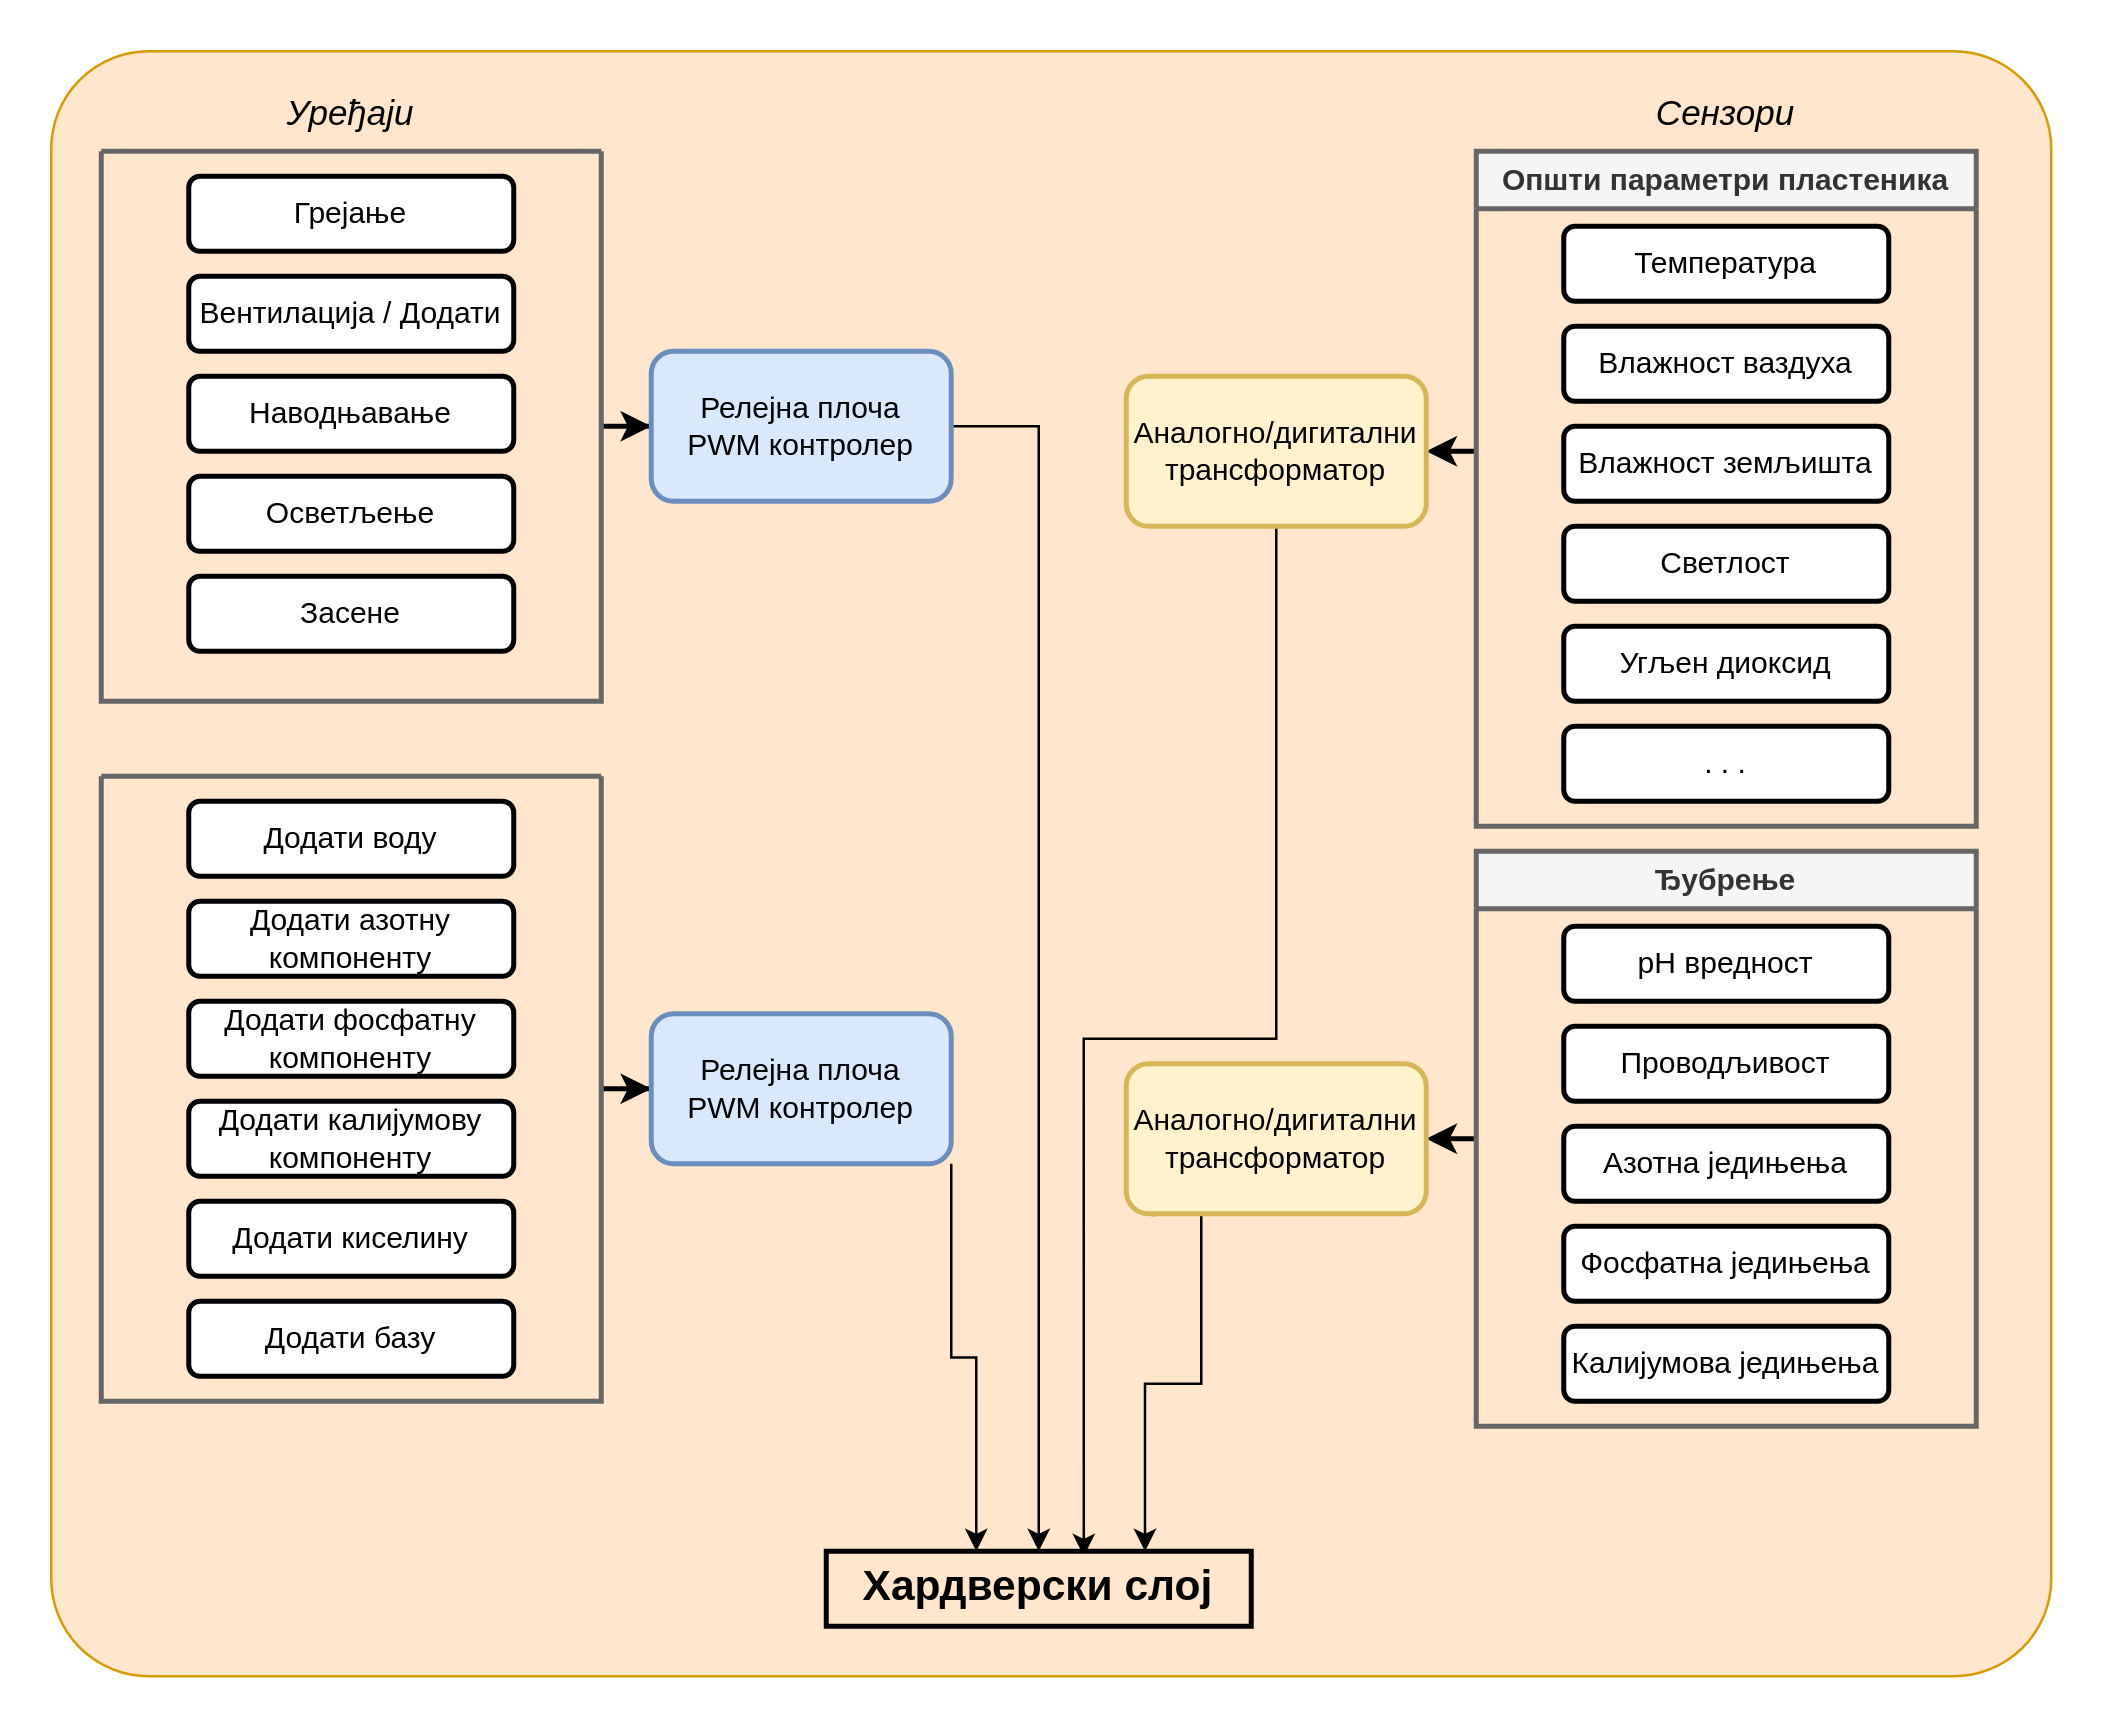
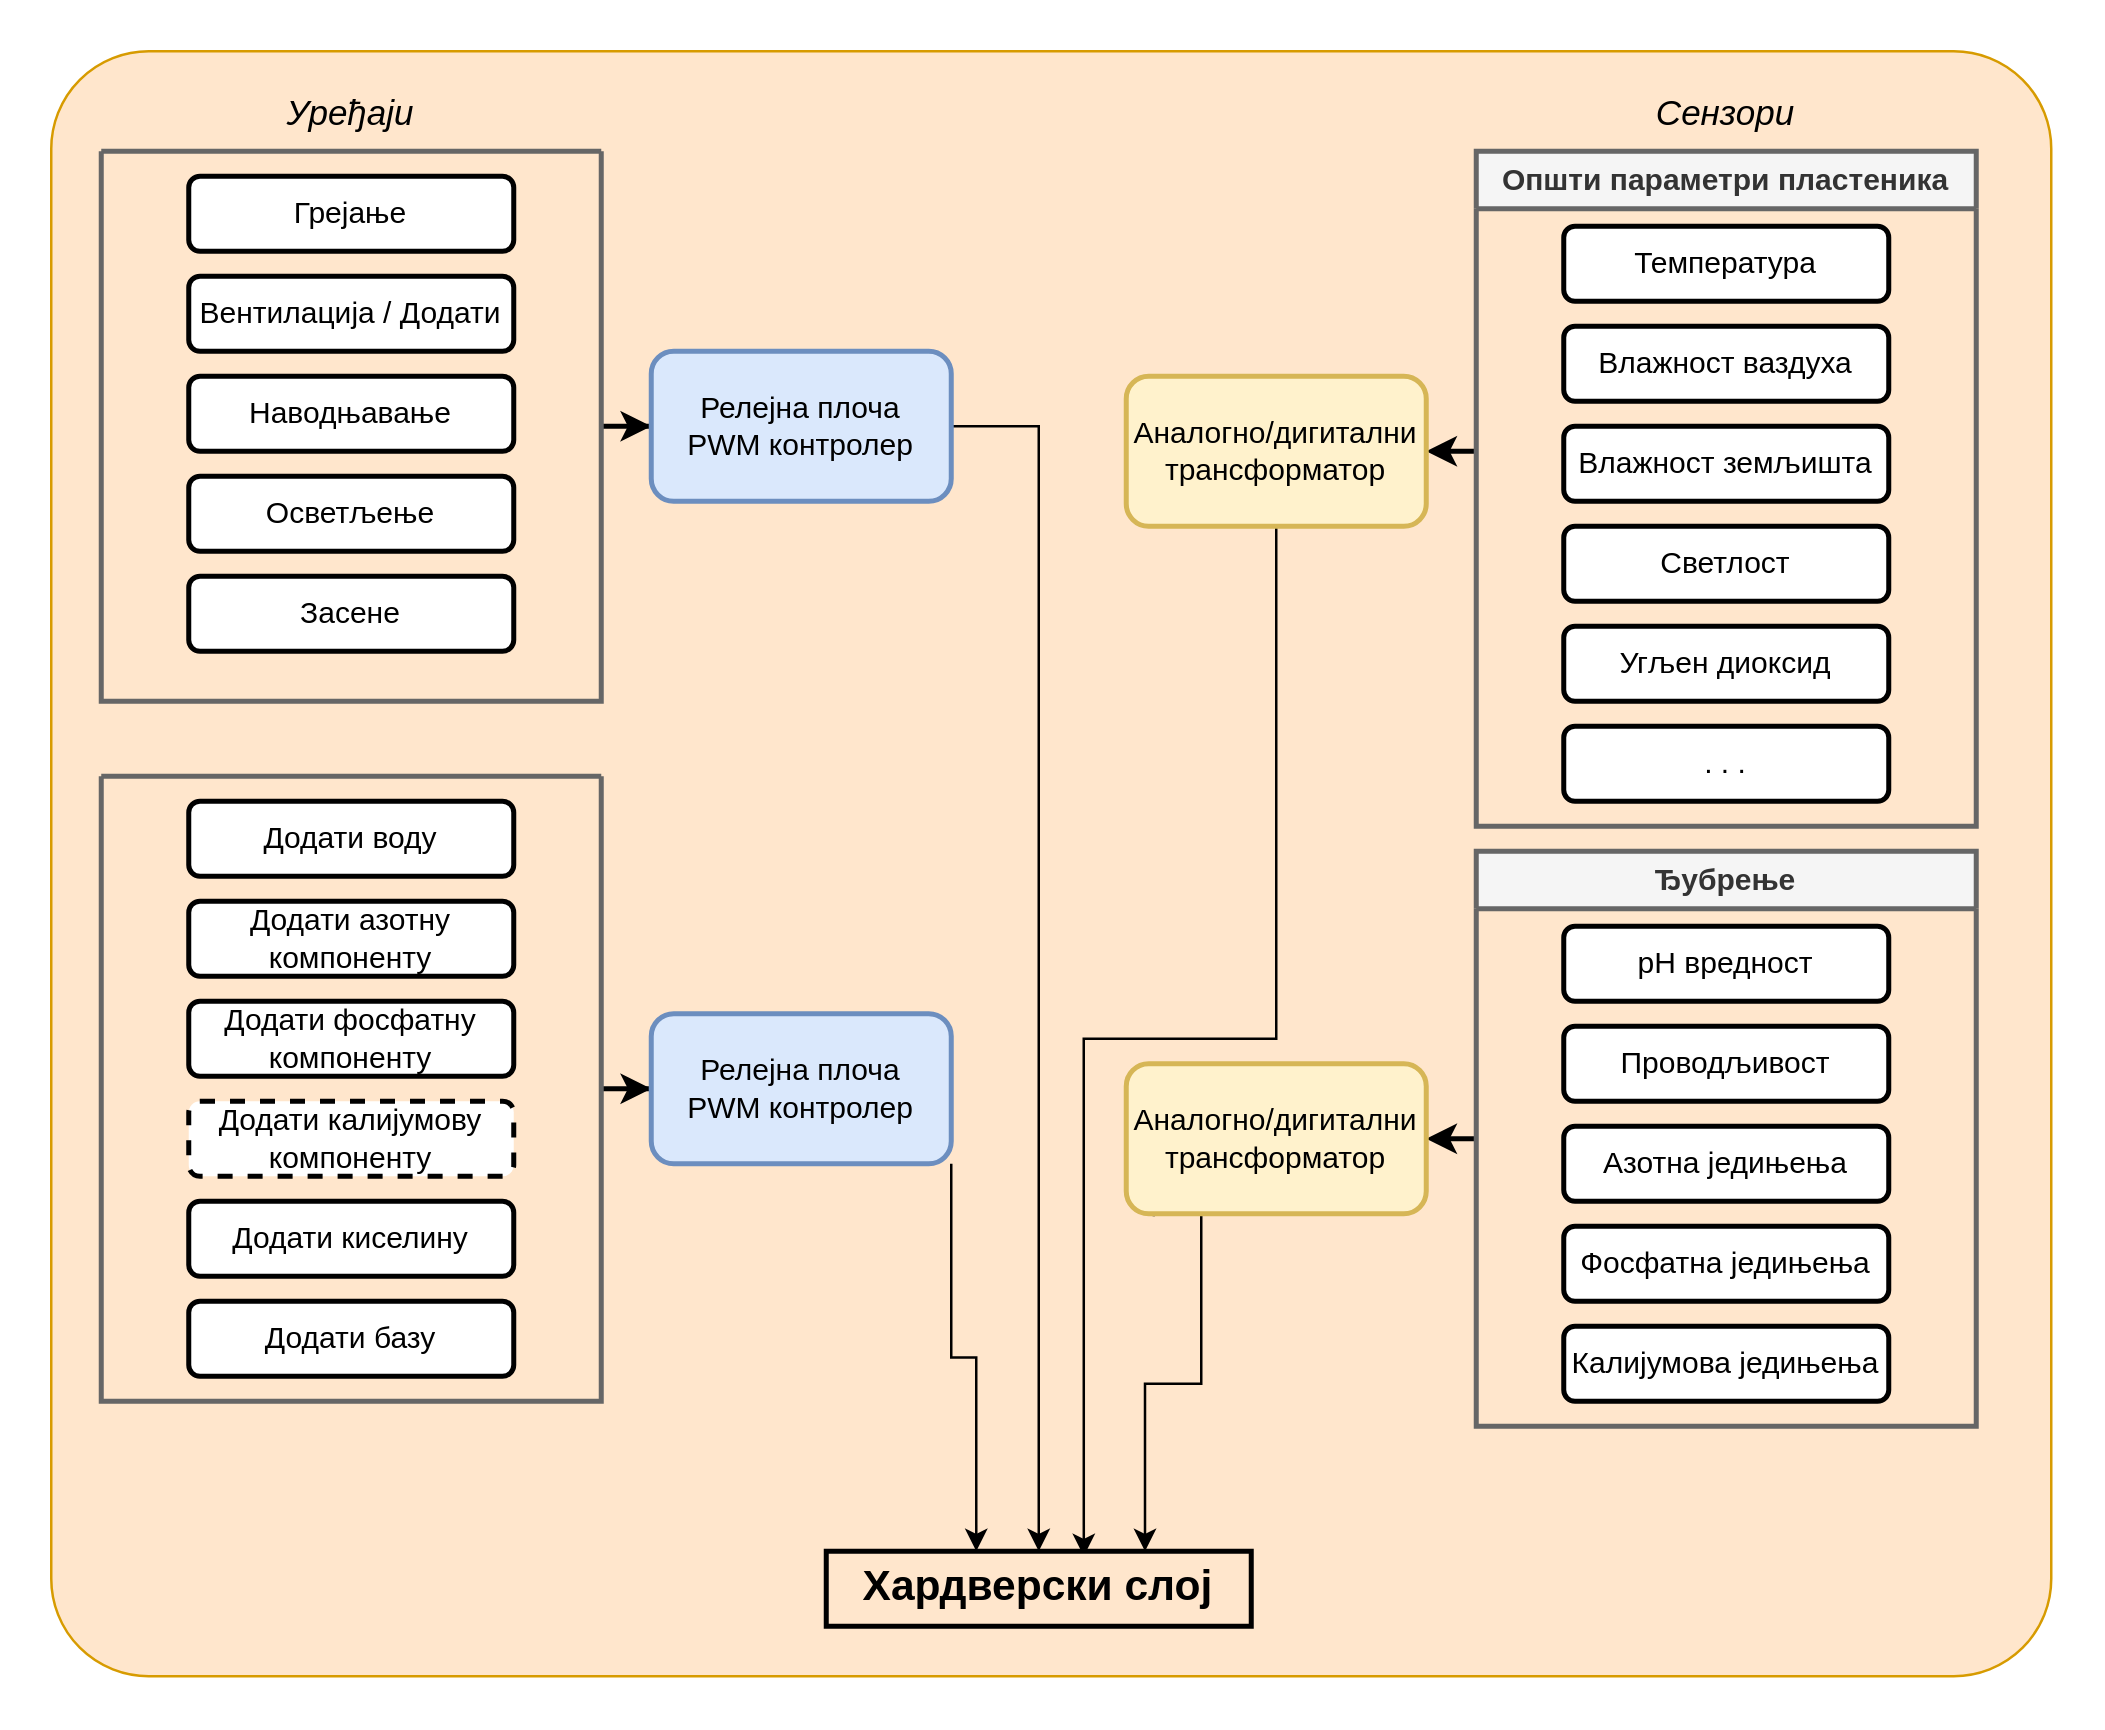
node "Додати калијумову компоненту": style solid -> dashed
